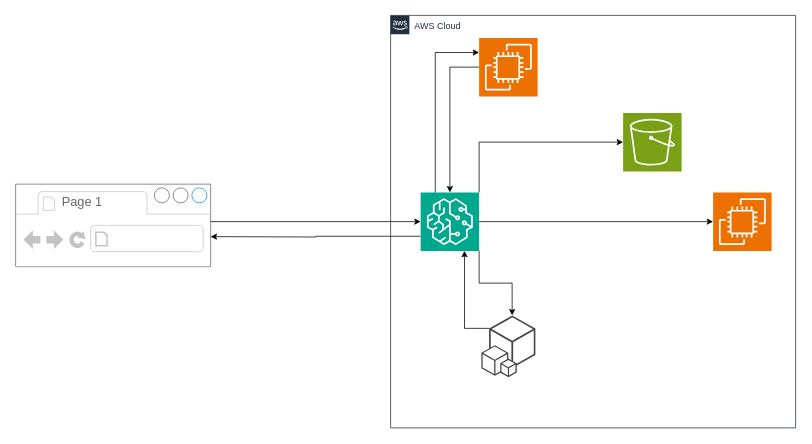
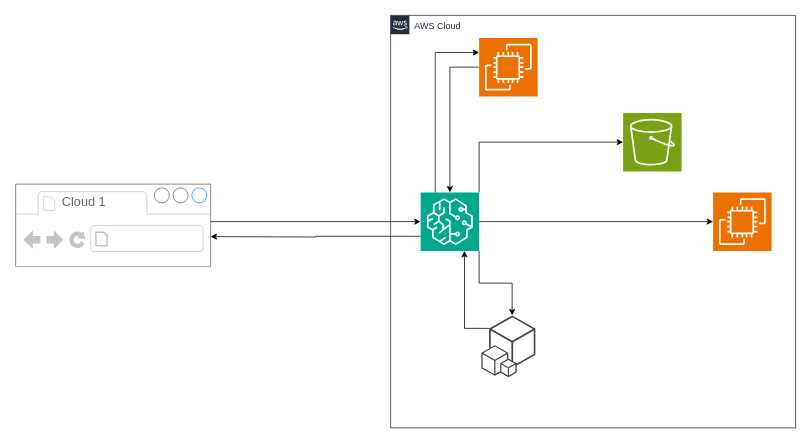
node "Page 1": label "Page 1" -> "Cloud 1"
